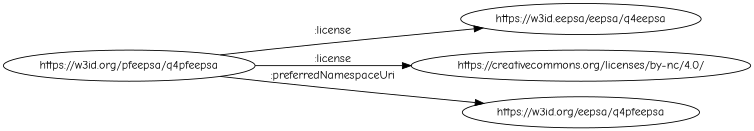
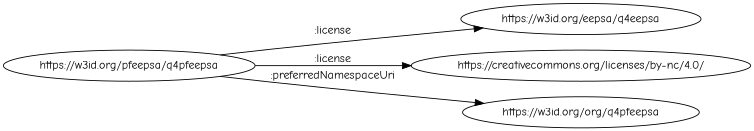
node "https://w3id.eepsa/eepsa/q4eepsa": label "https://w3id.eepsa/eepsa/q4eepsa" -> "https://w3id.org/eepsa/q4eepsa"
node "https://w3id.org/eepsa/q4pfeepsa": label "https://w3id.org/eepsa/q4pfeepsa" -> "https://w3id.org/org/q4pfeepsa"
